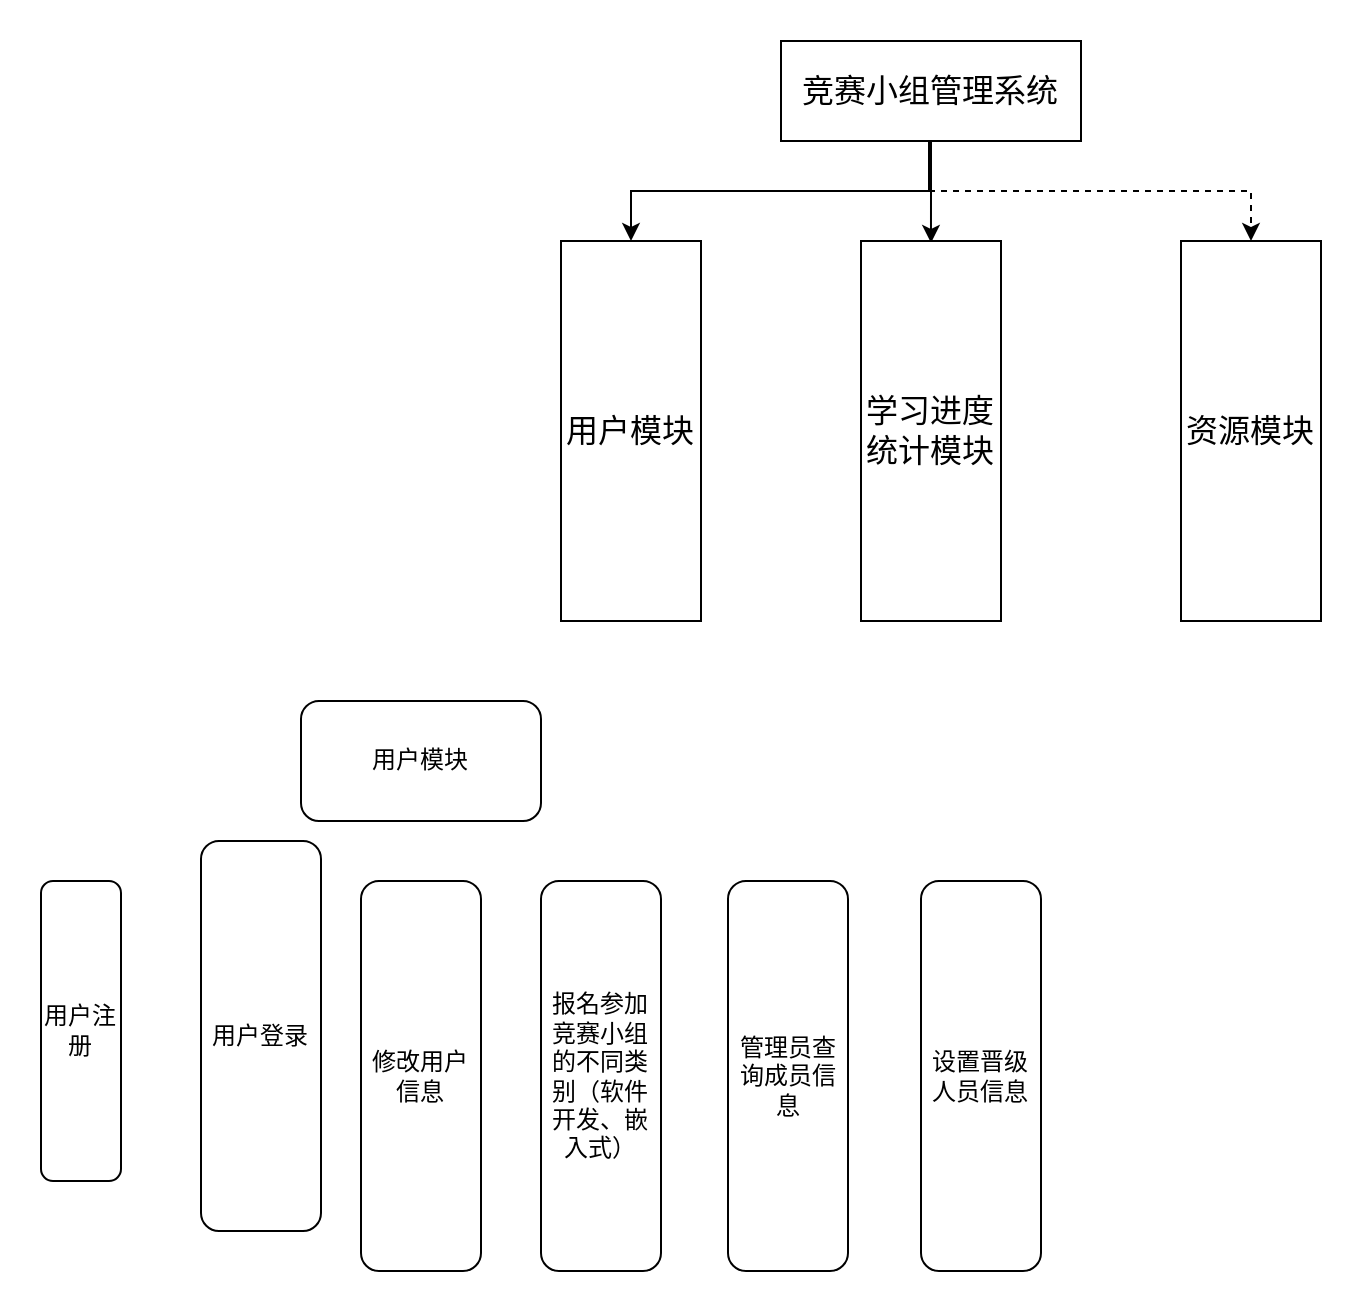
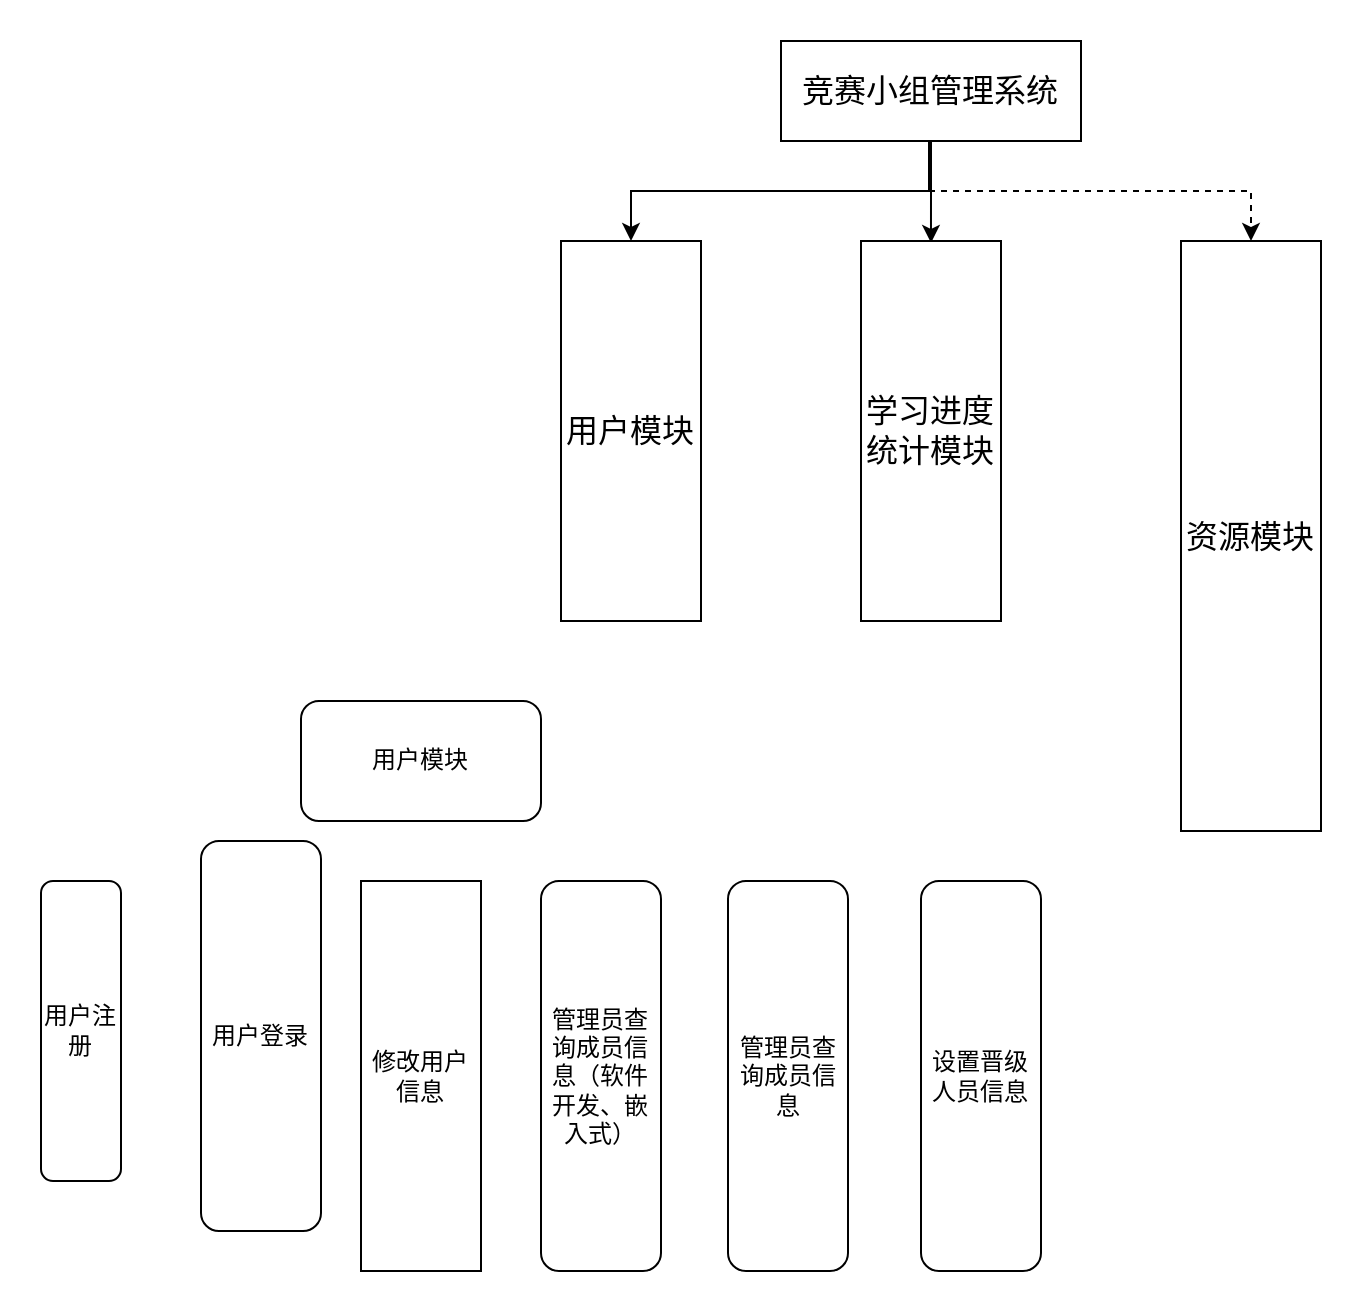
node "资源模块": size 140x380 -> 140x590
node "修改用户信息": shape rounded rectangle -> rectangle
node "报名参加竞赛小组的不同类别（软件开发、嵌入式）": label "报名参加竞赛小组的不同类别（软件开发、嵌入式）" -> "管理员查询成员信息（软件开发、嵌入式）"
